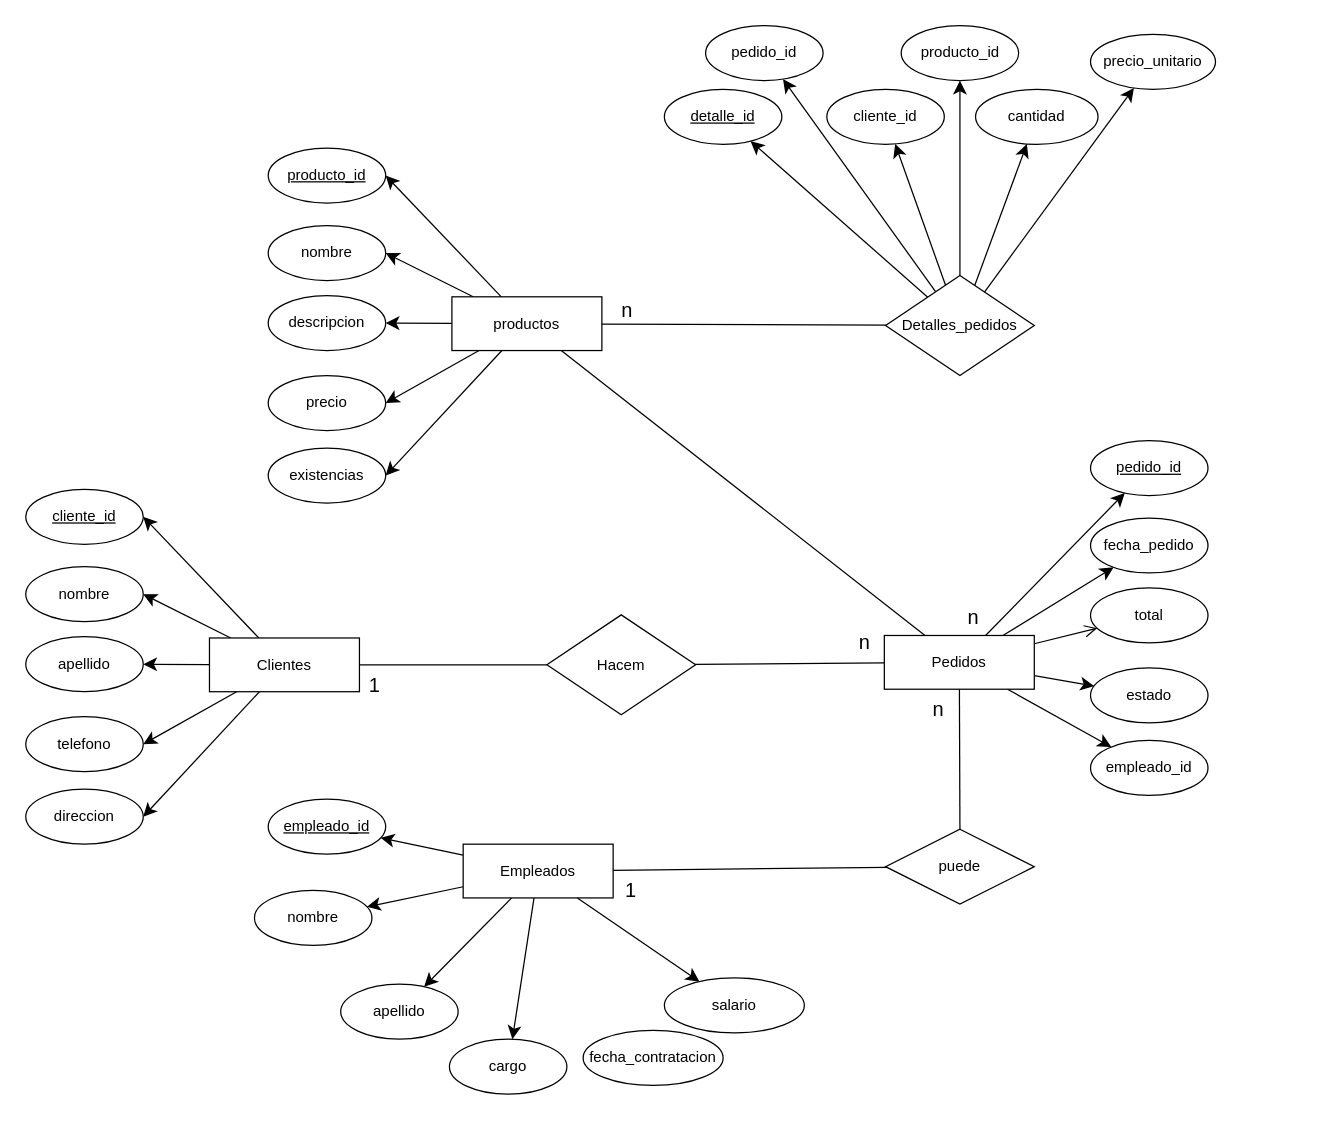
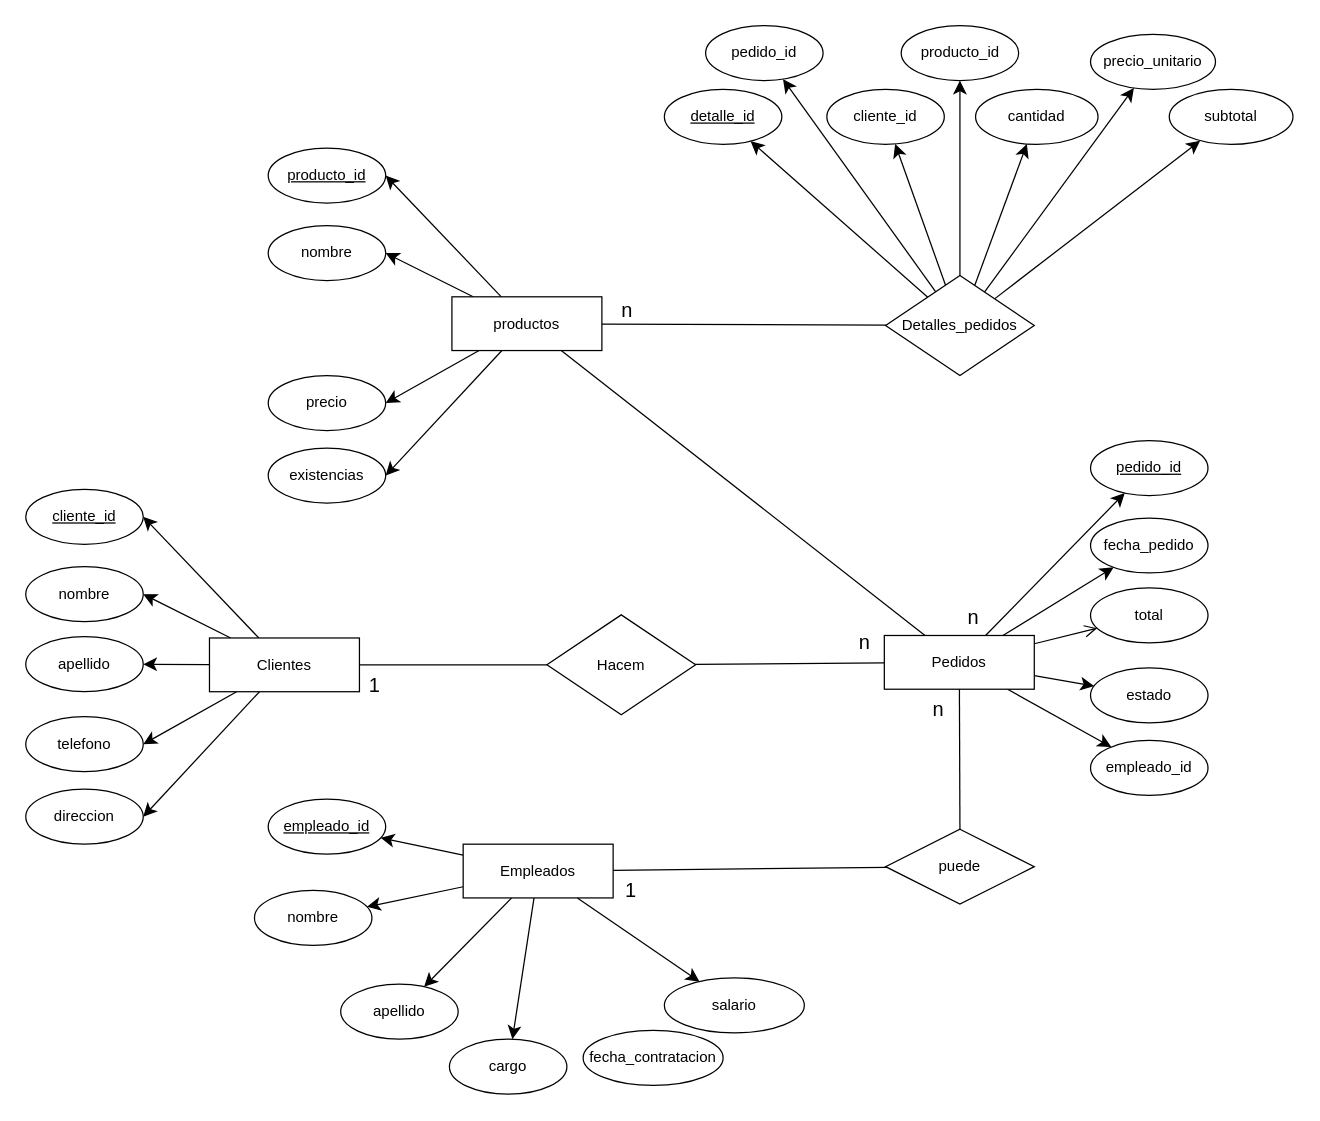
node "subtotal": added
edge "Detalles_pedidos" -> "subtotal": added
node "descripcion": removed
edge "productos" -> "descripcion": removed
